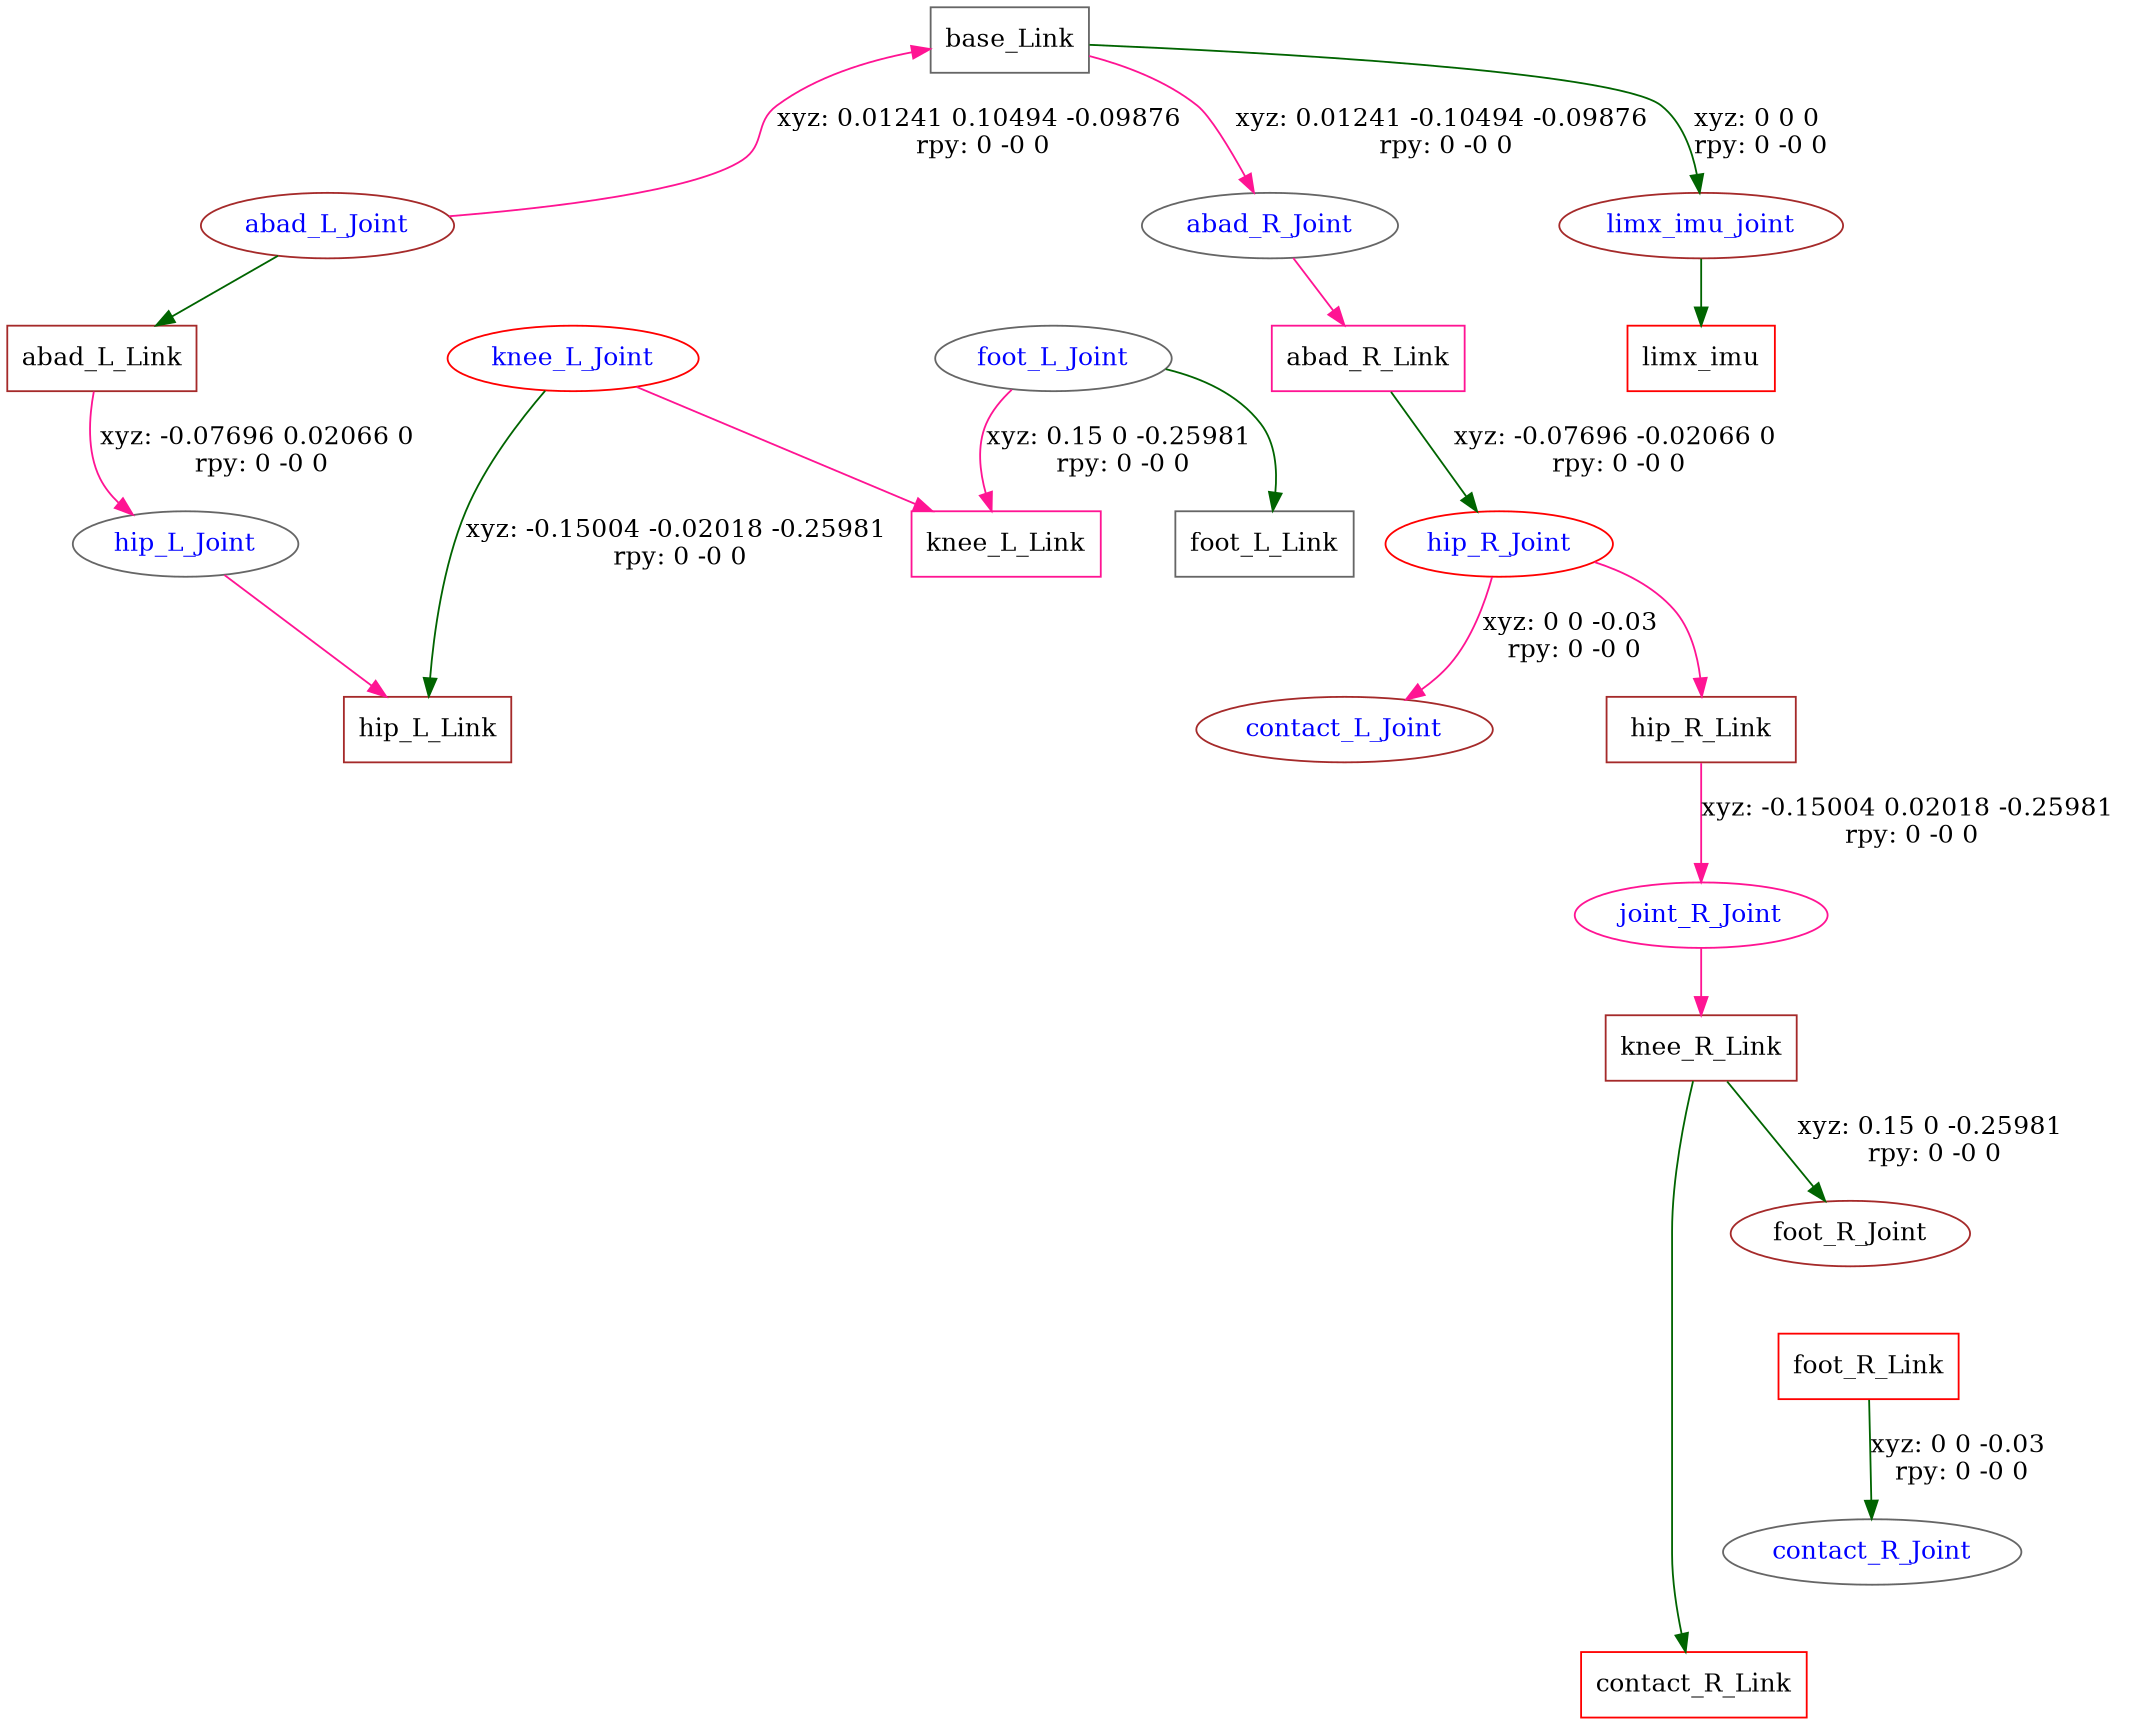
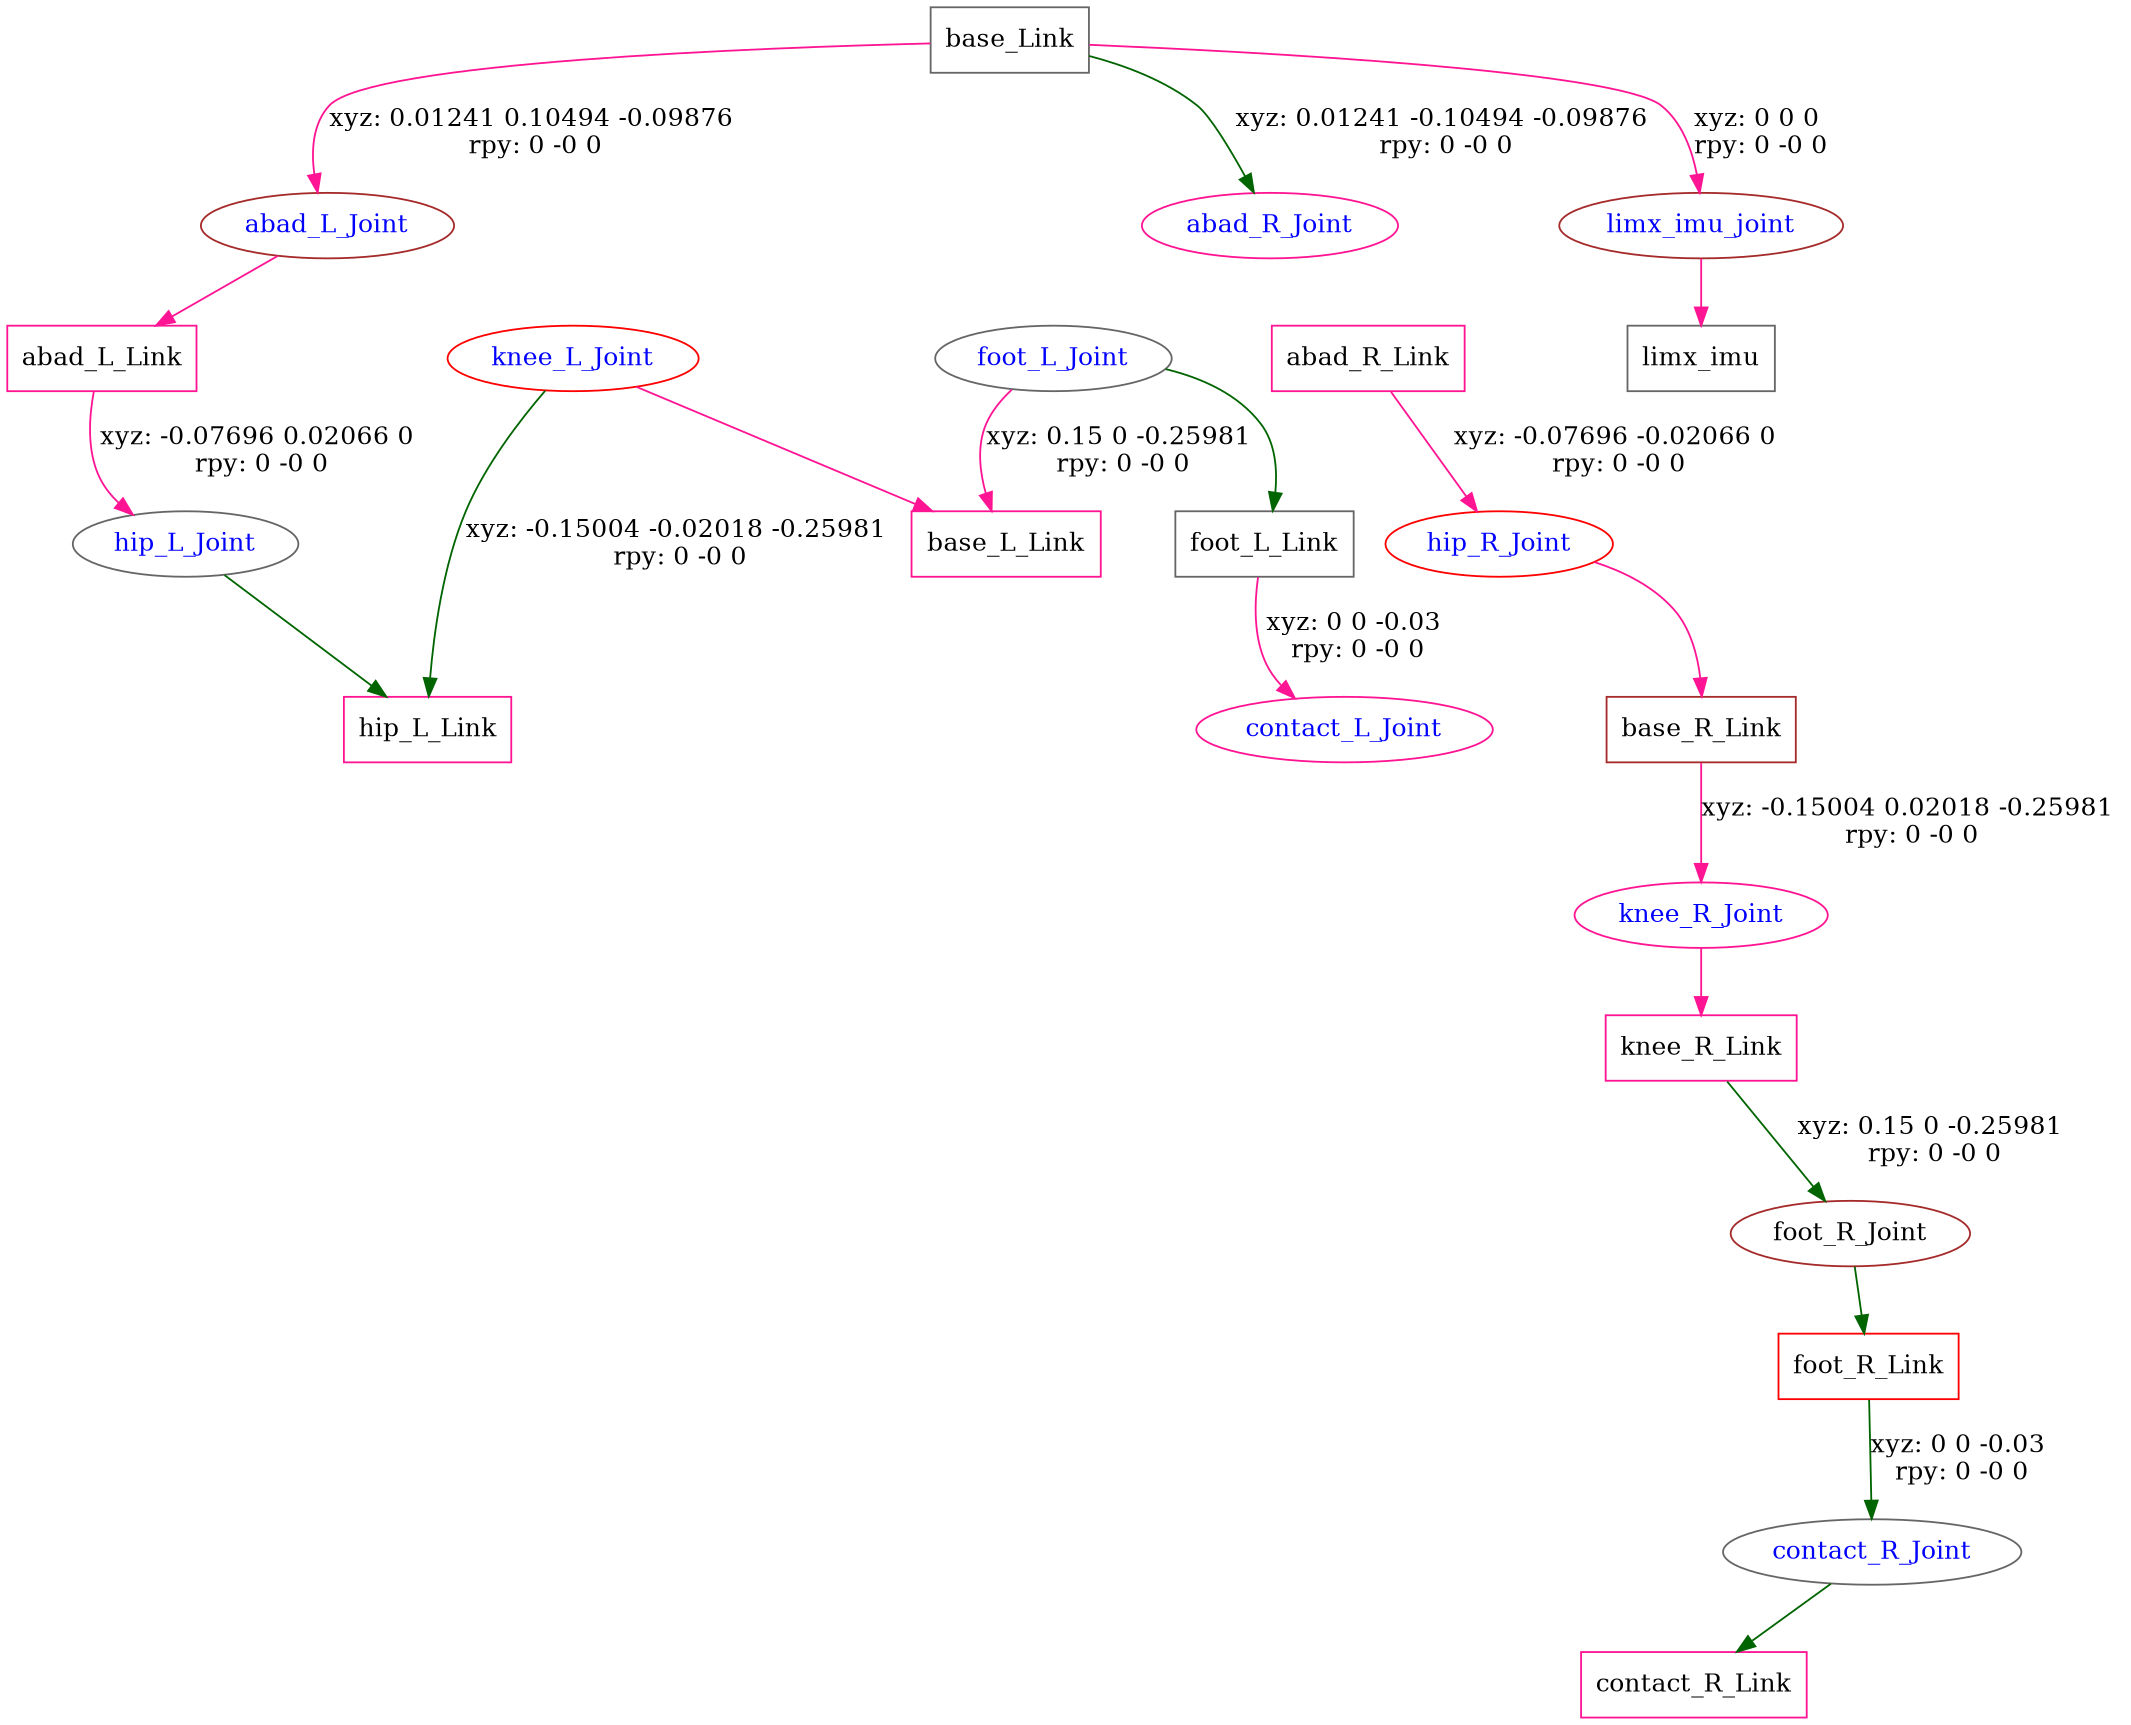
edge "base_Link" -> "limx_imu_joint": color darkgreen -> deeppink
edge "base_Link" -> "abad_R_Joint": color deeppink -> darkgreen
edge "abad_L_Joint" -> "base_Link": reversed
node "abad_R_Joint": color gray40 -> deeppink
edge "limx_imu_joint" -> "limx_imu": color darkgreen -> deeppink
edge "abad_R_Joint" -> "abad_R_Link": removed
edge "abad_L_Joint" -> "abad_L_Link": color darkgreen -> deeppink
node "abad_L_Link": color brown -> deeppink
node "limx_imu": color red -> gray40
edge "abad_R_Link" -> "hip_R_Joint": color darkgreen -> deeppink
node "knee_L_Link": label "knee_L_Link" -> "base_L_Link"
edge "hip_L_Joint" -> "hip_L_Link": color deeppink -> darkgreen
edge "hip_R_Joint" -> "contact_L_Joint": now "foot_L_Link" -> "contact_L_Joint"
node "hip_L_Link": color brown -> deeppink
node "contact_L_Joint": color brown -> deeppink
node "hip_R_Link": label "hip_R_Link" -> "base_R_Link"
node "joint_R_Joint": label "joint_R_Joint" -> "knee_R_Joint"
node "knee_R_Link": color brown -> deeppink
edge "foot_R_Joint" -> "foot_R_Link": added
edge "knee_R_Link" -> "contact_R_Link": now "contact_R_Joint" -> "contact_R_Link"
node "contact_R_Link": color red -> deeppink
